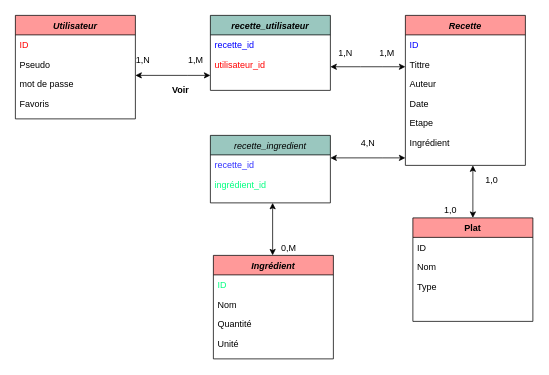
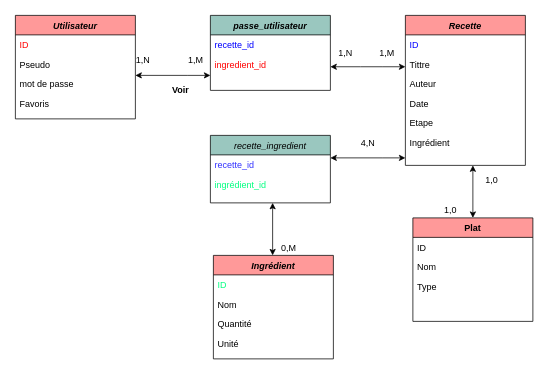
node "recette_utilisateur": label "recette_utilisateur" -> "passe_utilisateur"
node "utilisateur_id": label "utilisateur_id" -> "ingredient_id"
